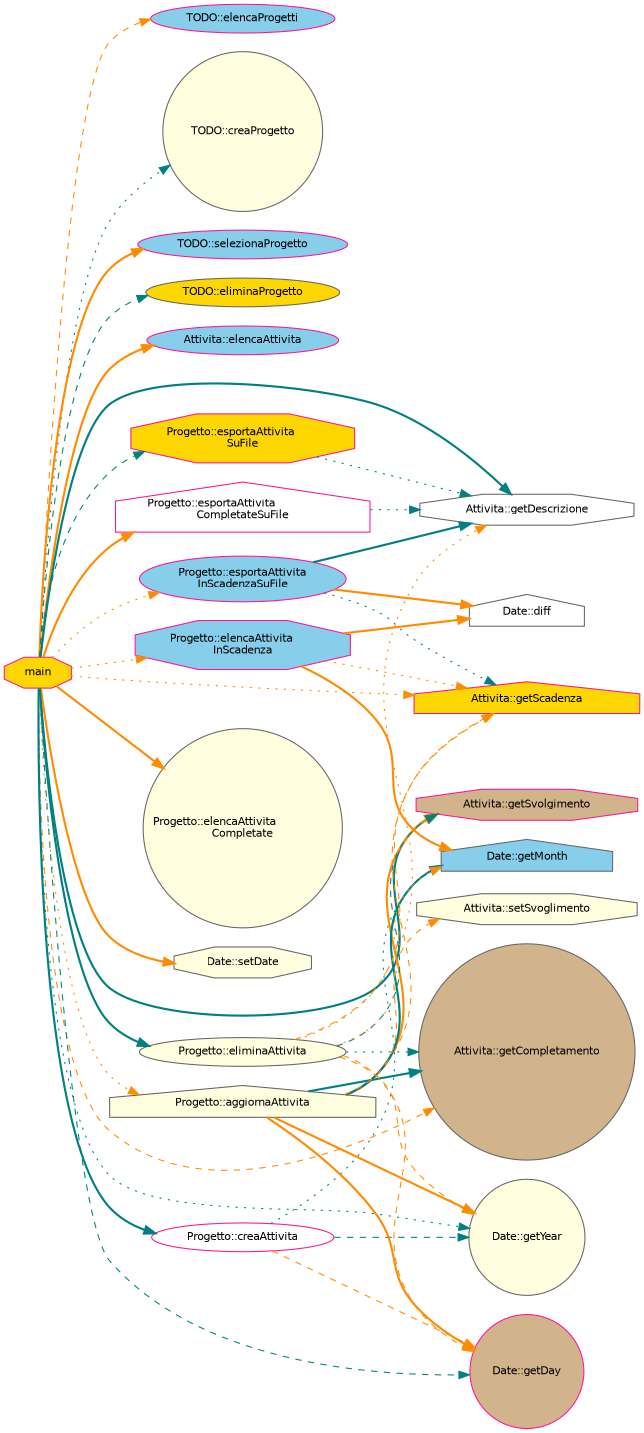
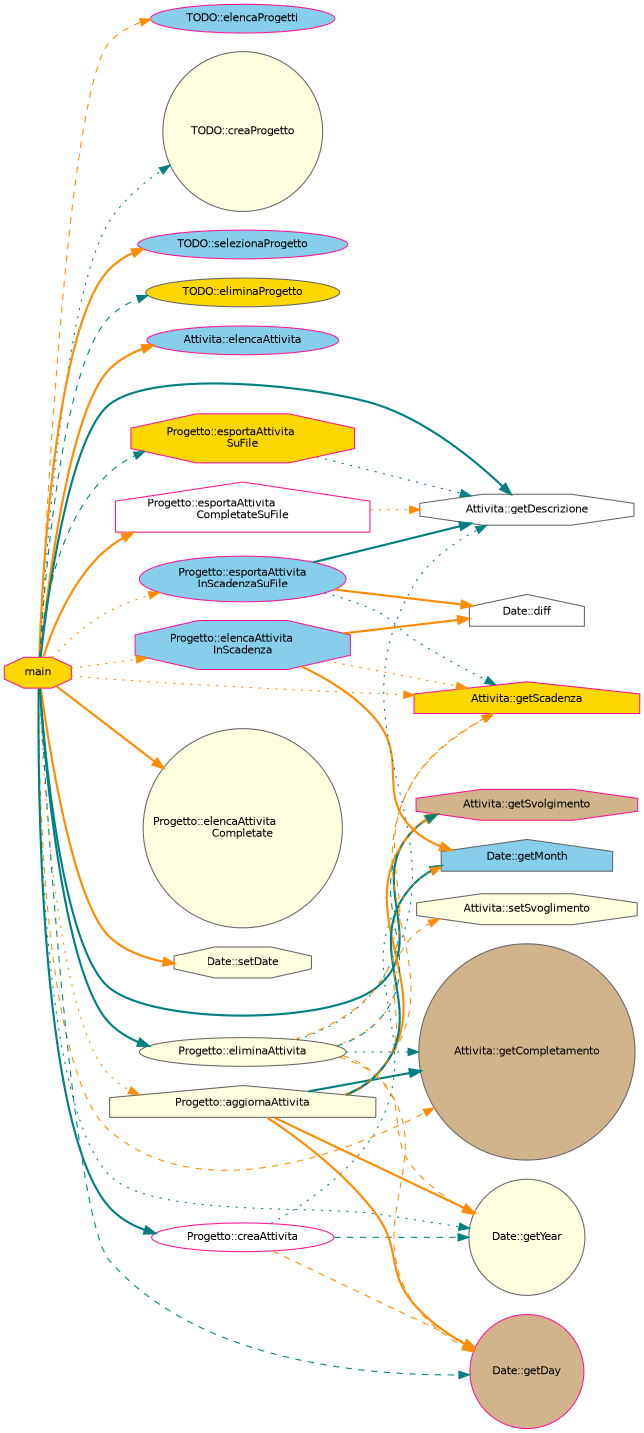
edge "Progetto::esportaAttivita CompletateSuFile" -> "Attivita::getDescrizione": color teal -> darkorange
edge "Progetto::eliminaAttivita" -> "Attivita::getDescrizione": color darkorange -> teal
